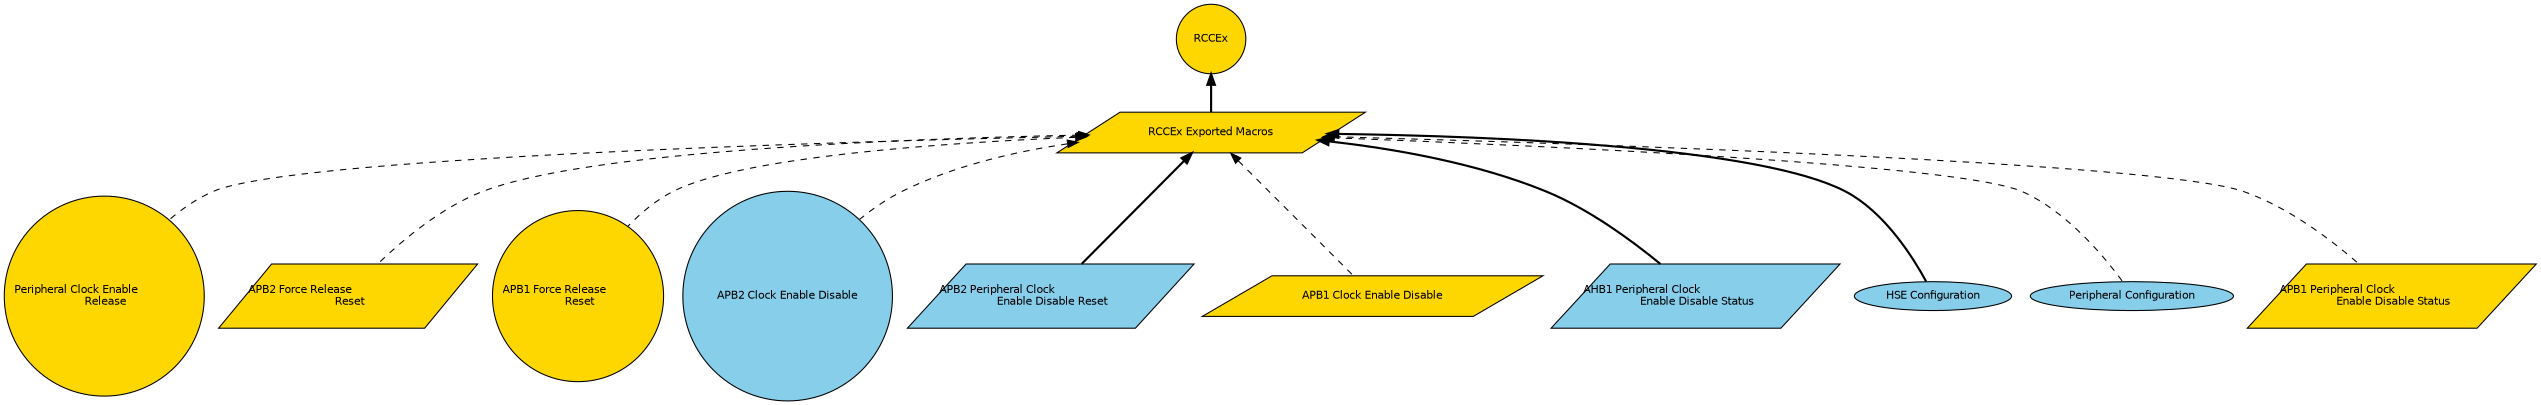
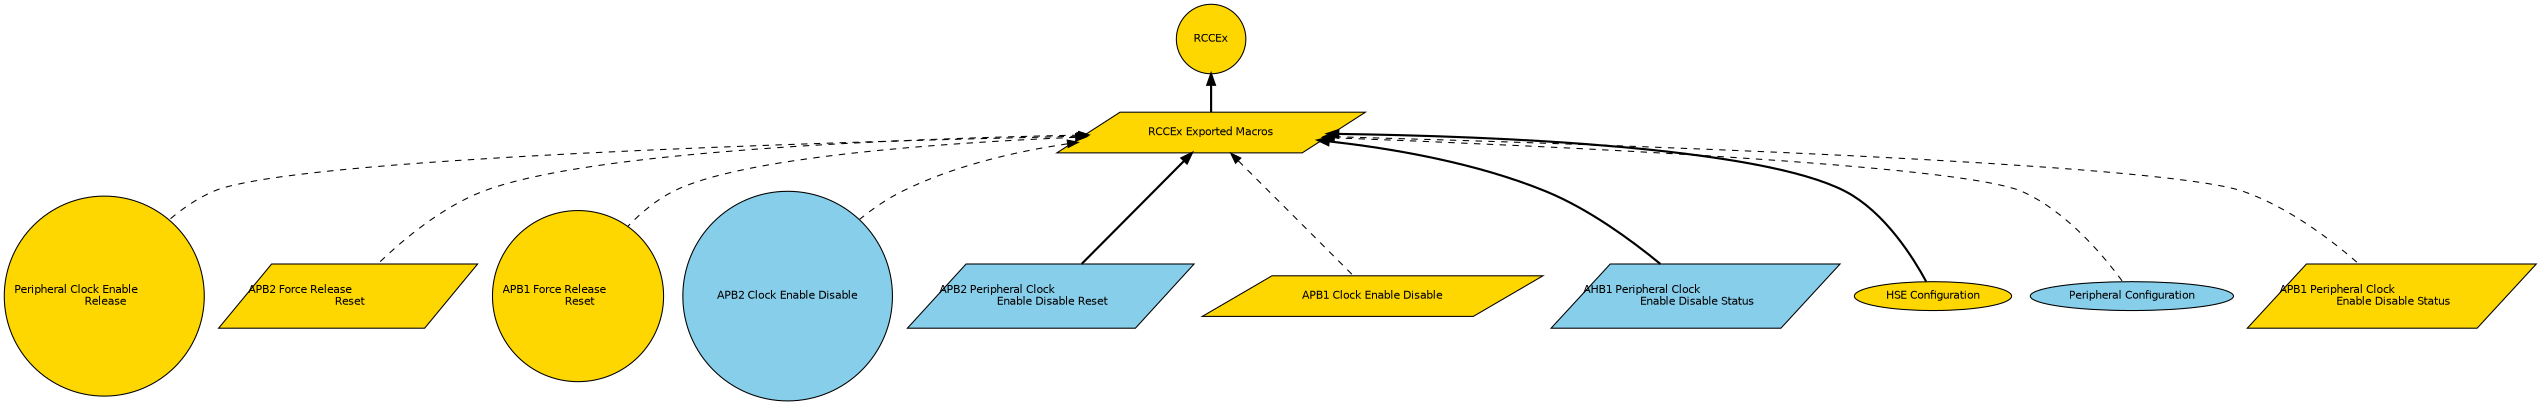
node "HSE Configuration": fillcolor skyblue -> gold
